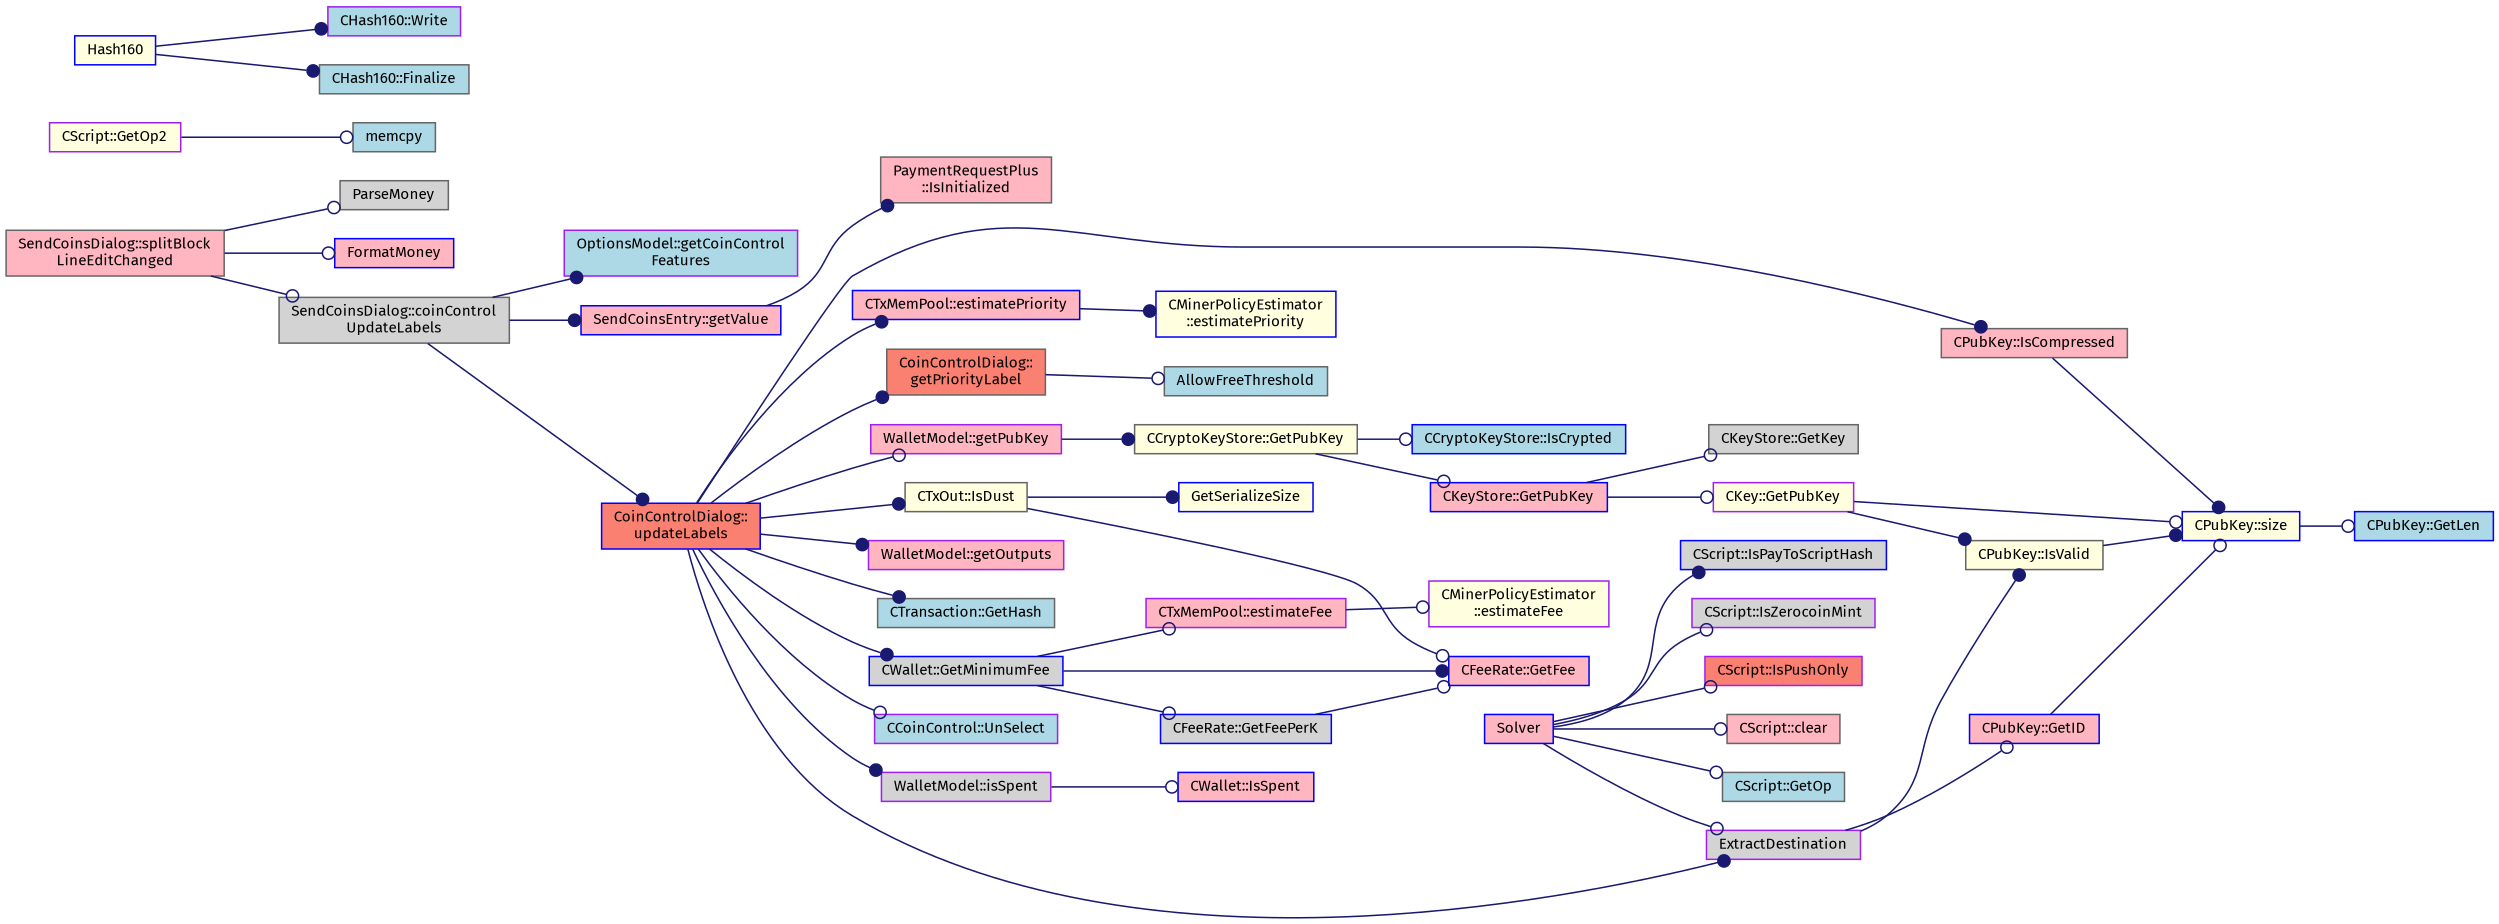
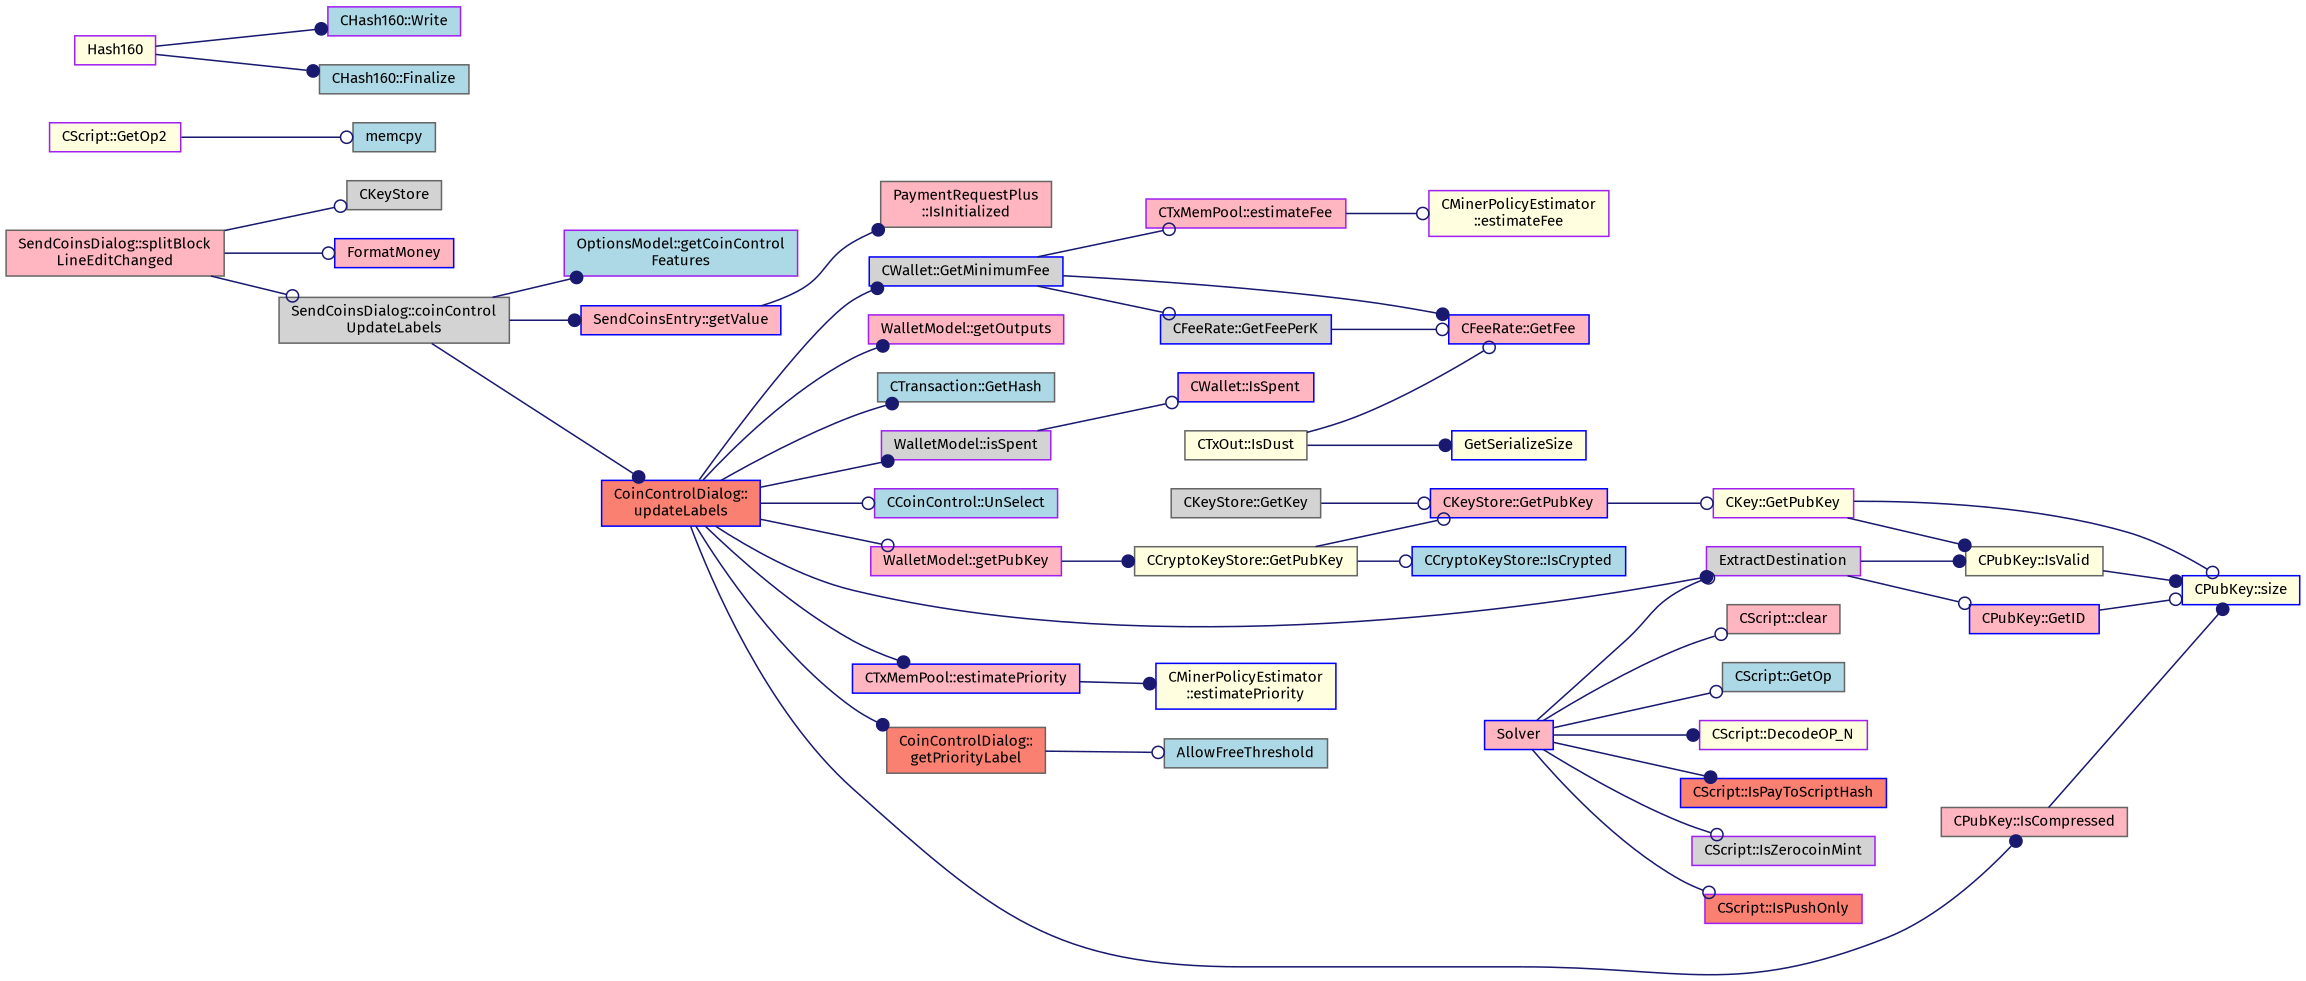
node "Hash160": color blue -> purple
node "ParseMoney": label "ParseMoney" -> "CKeyStore"
edge "CKeyStore::GetPubKey" -> "CKeyStore::GetKey": reversed
edge "CoinControlDialog:: updateLabels" -> "CTxOut::IsDust": removed
node "CPubKey::GetLen": removed
node "CScript::IsPayToScriptHash": fillcolor lightgrey -> salmon
node "CScript::DecodeOP_N": added
